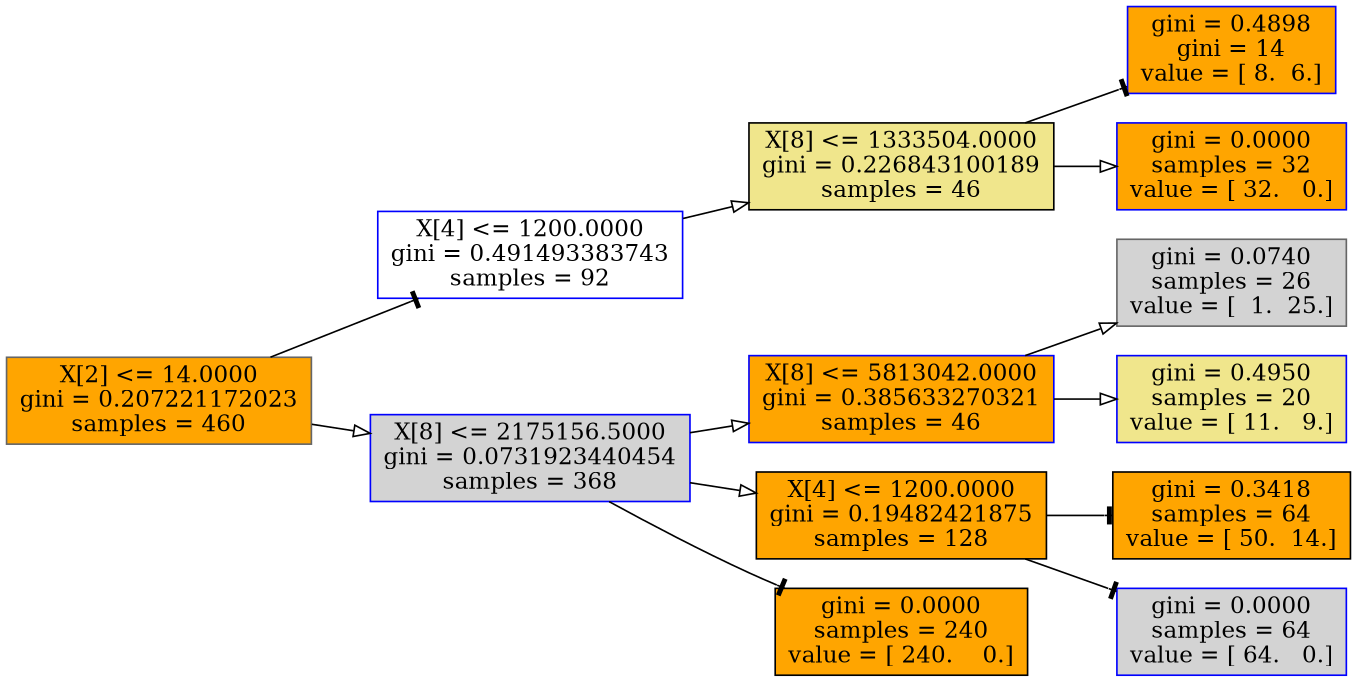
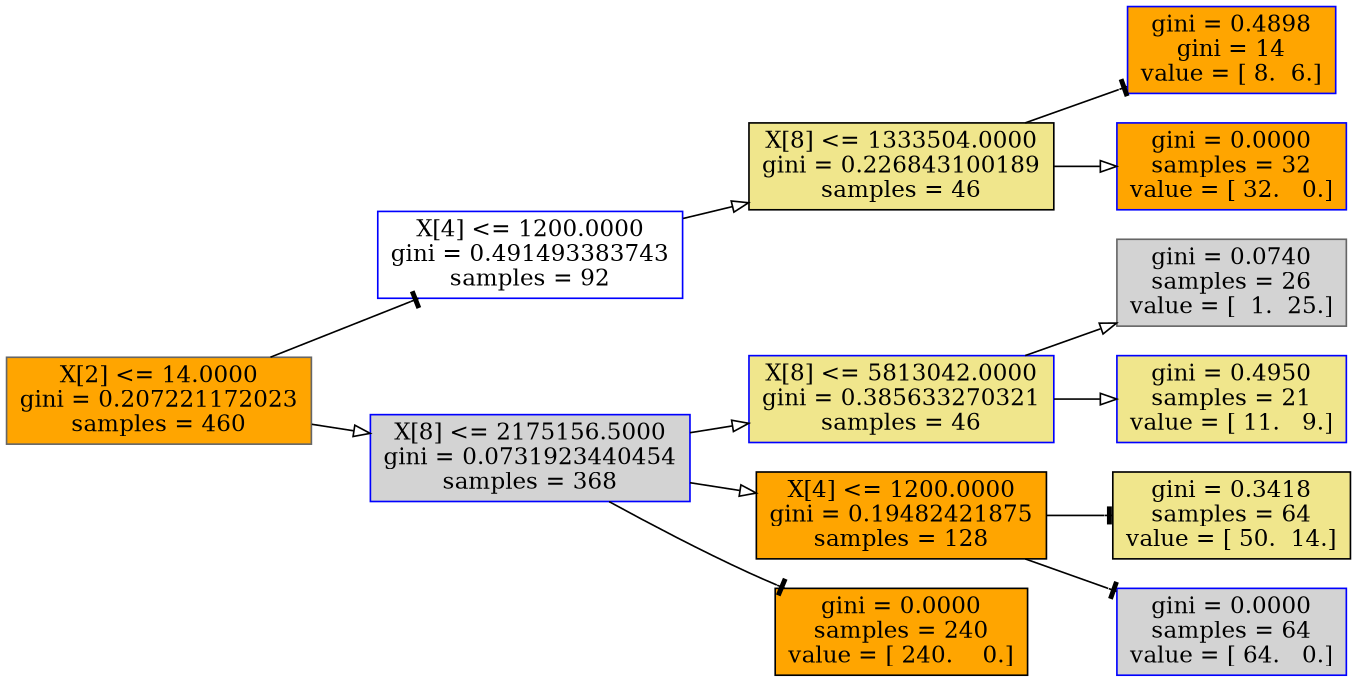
node "X[8] <= 5813042.0000 gini = 0.385633270321 samples = 46": fillcolor orange -> khaki
node "gini = 0.4950 samples = 20 value = [ 11.   9.]": label "gini = 0.4950 samples = 20 value = [ 11.   9.]" -> "gini = 0.4950 samples = 21 value = [ 11.   9.]"
node "gini = 0.3418 samples = 64 value = [ 50.  14.]": fillcolor orange -> khaki
